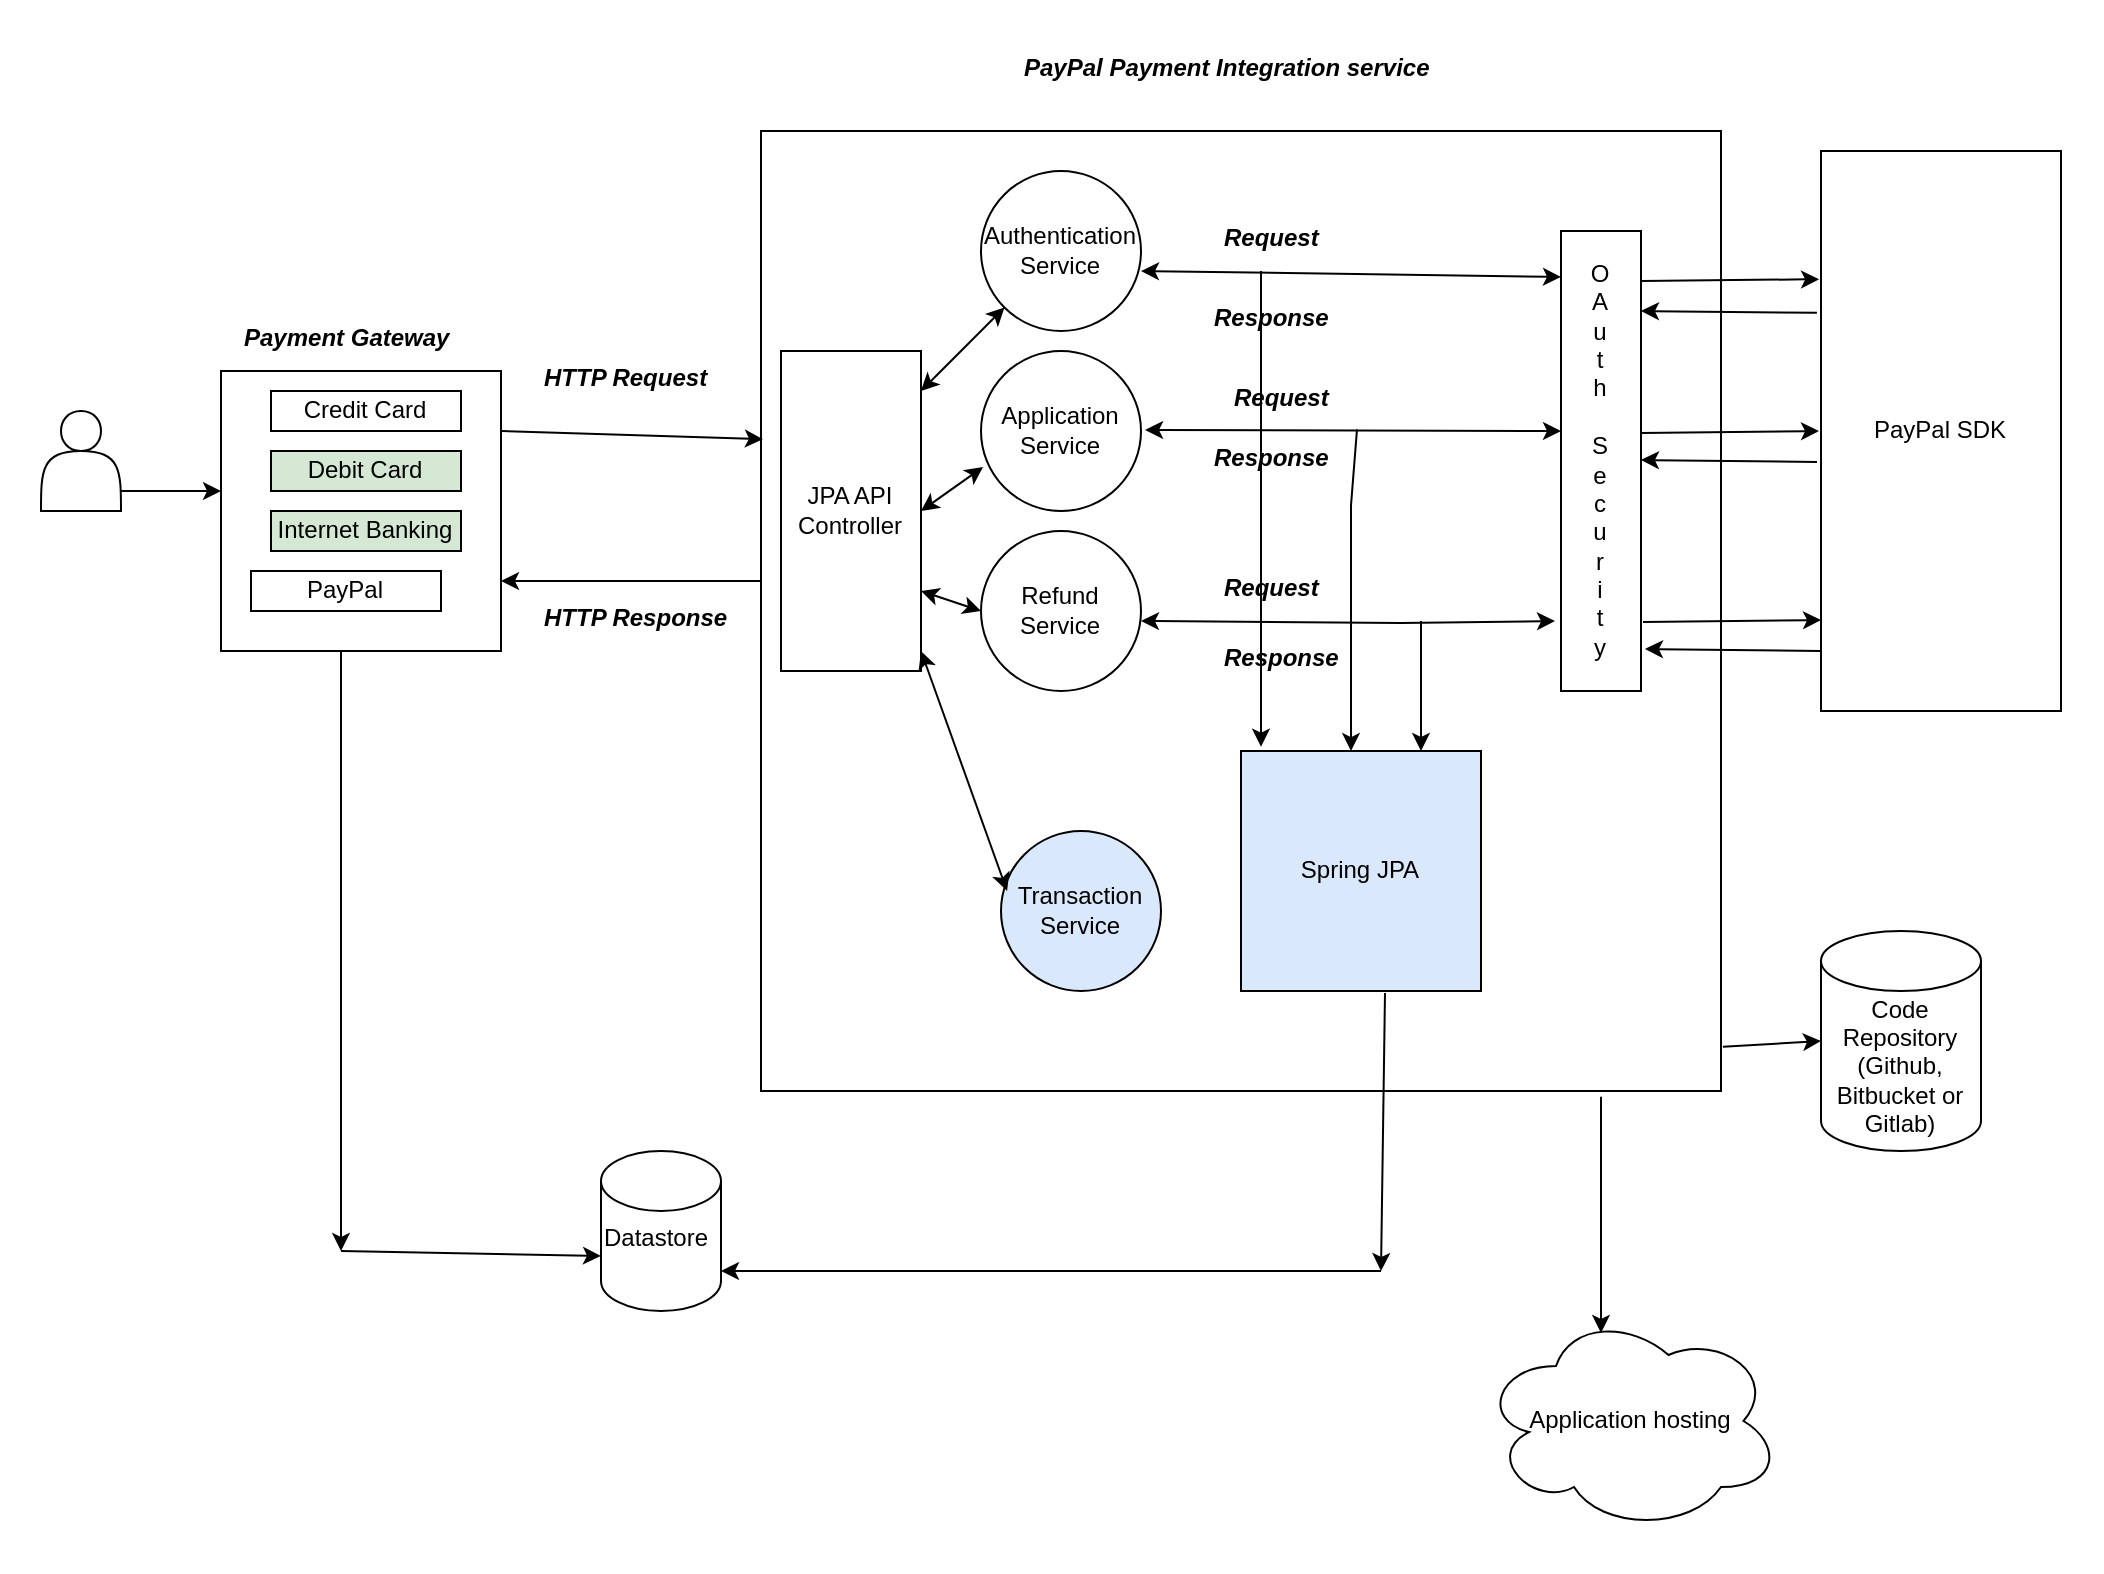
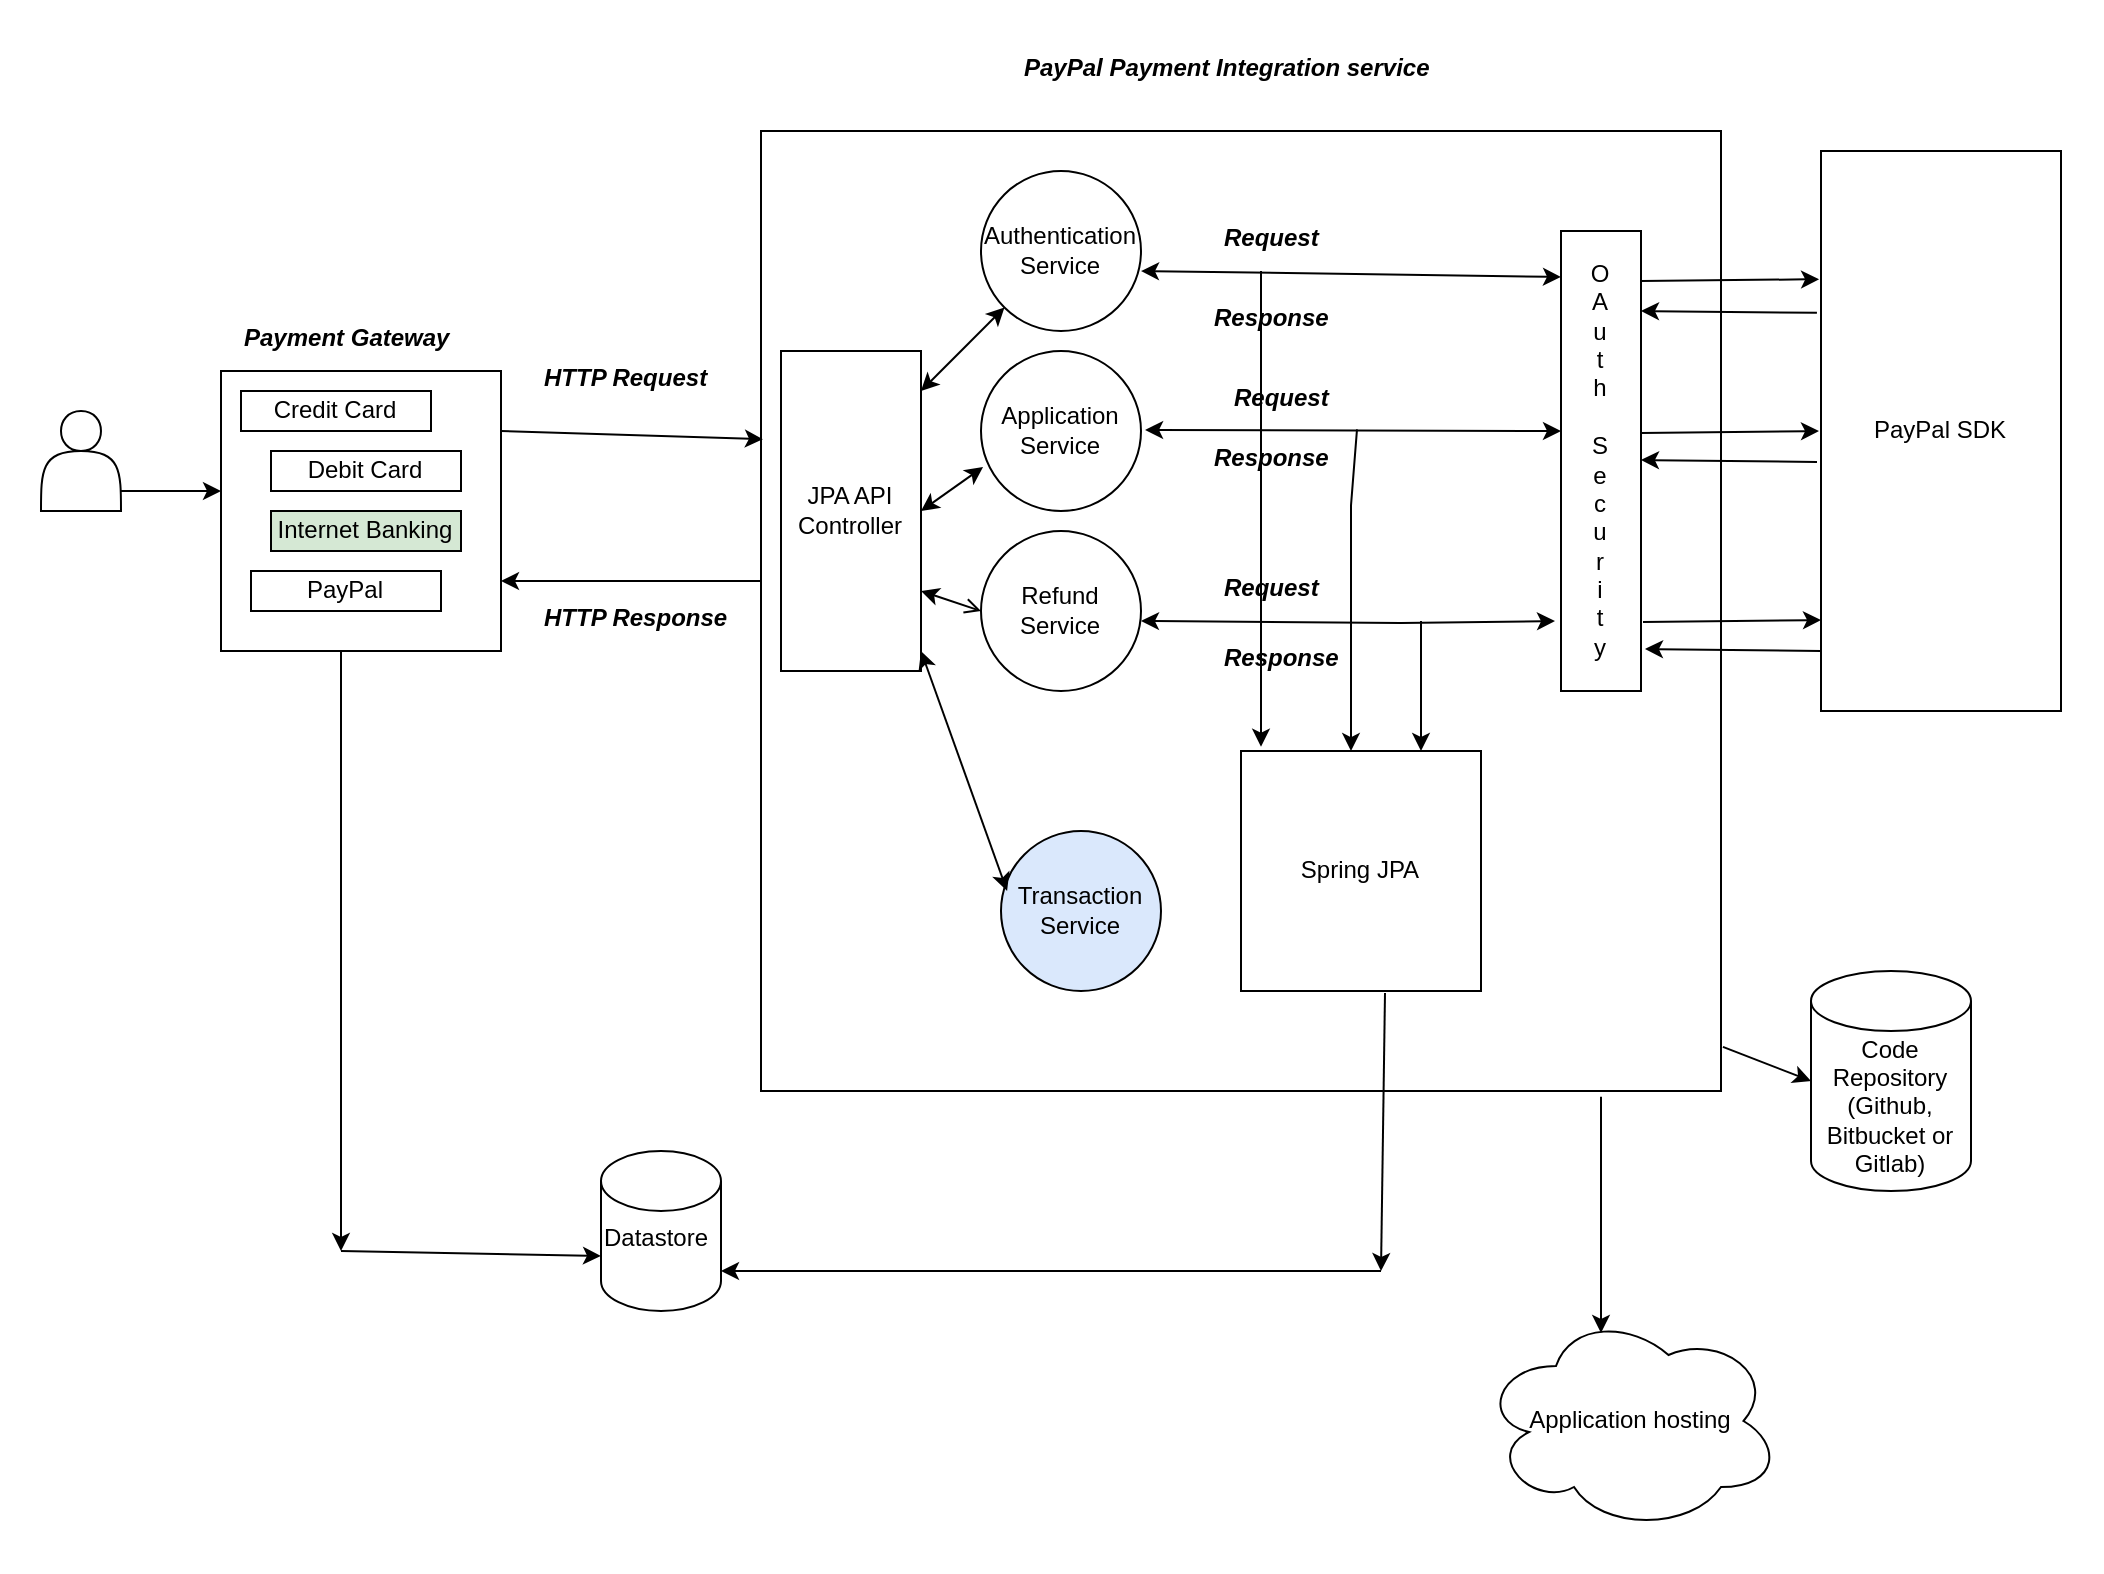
node "Credit Card": moved (366, 411) -> (336, 411)
node "Debit Card": fillcolor #d5e8d4 -> #ffffff
edge "JPA API Controller" -- "Refund Service": arrowhead classic -> open
node "Spring JPA": fillcolor #dae8fc -> #ffffff
node "Code Repository (Github, Bitbucket or Gitlab)": moved (1901, 1041) -> (1891, 1081)
